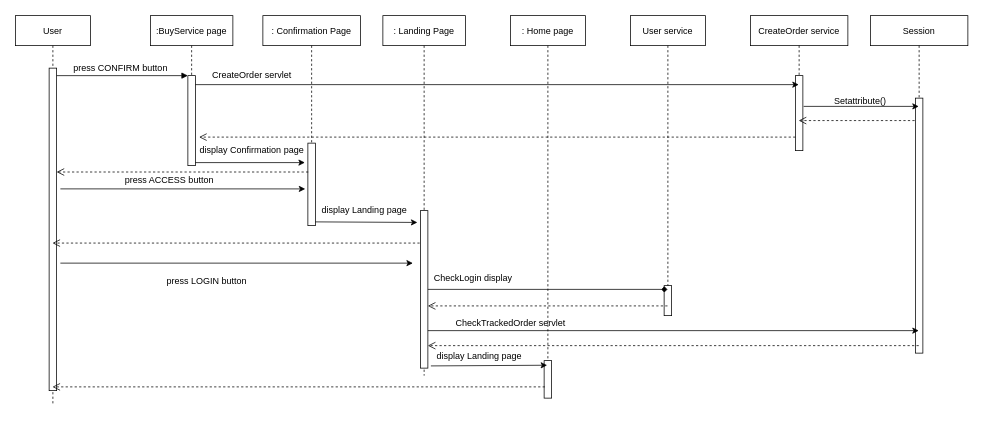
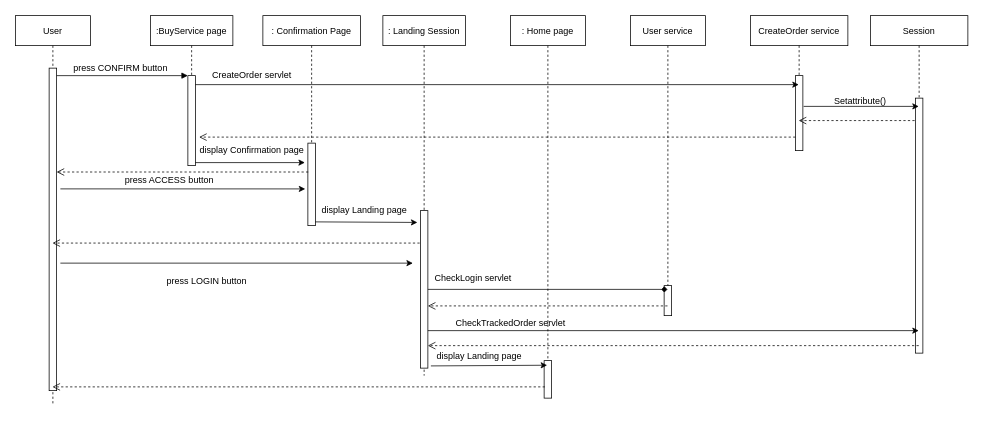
node ": Landing Page": label ": Landing Page" -> ": Landing Session"
node "CheckLogin display": label "CheckLogin display" -> "CheckLogin servlet"
